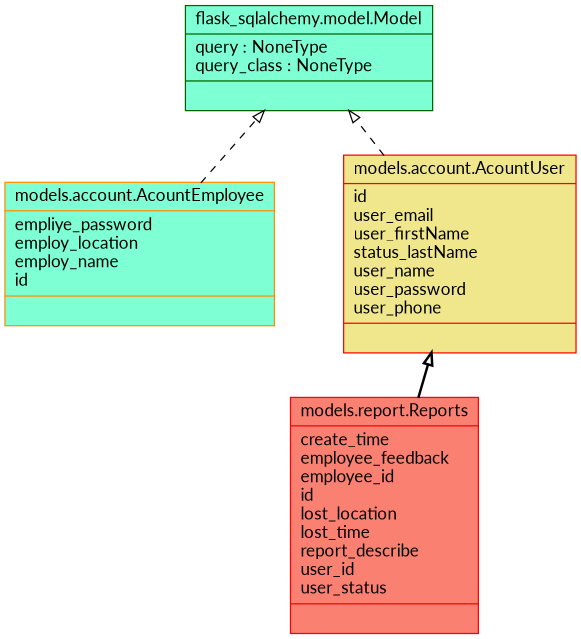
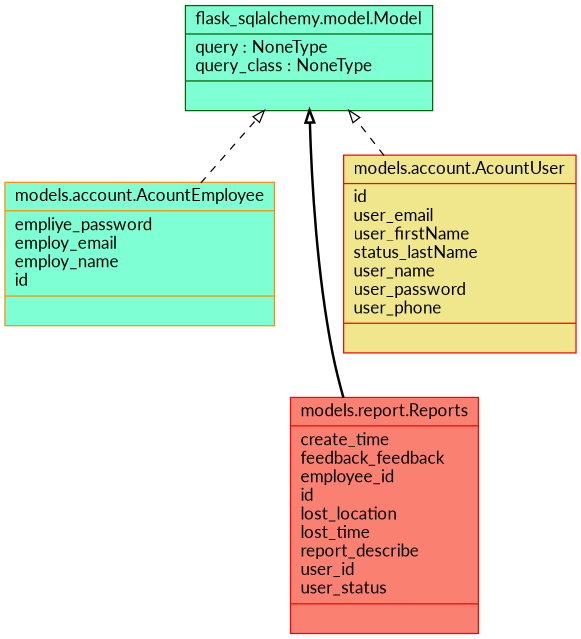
node "models.account.AcountEmployee": text "employ_location" -> "employ_email"
edge "models.report.Reports" -> "models.account.AcountUser": now "models.report.Reports" -> "flask_sqlalchemy.model.Model"
node "models.report.Reports": text "employee_feedback" -> "feedback_feedback"
